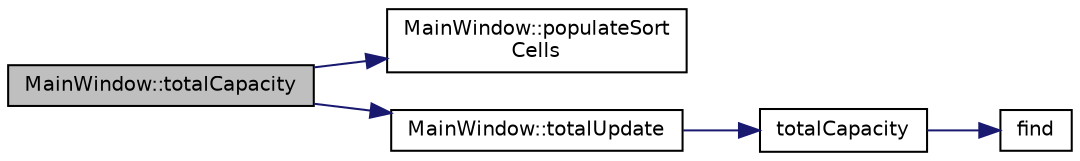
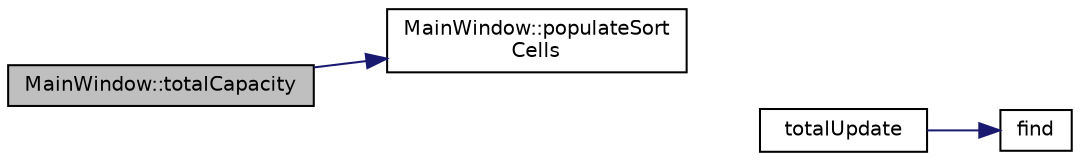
node "MainWindow::totalUpdate": removed
node "totalCapacity": label "totalCapacity" -> "totalUpdate"
